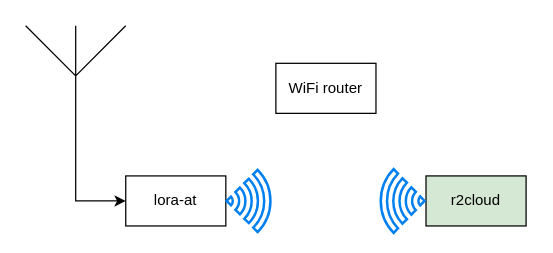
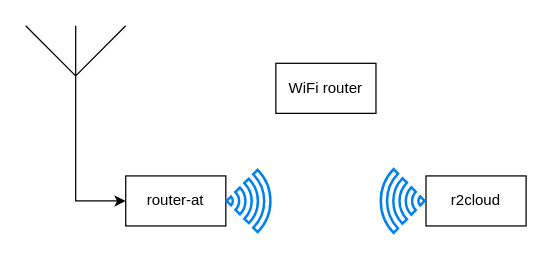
node "lora-at": label "lora-at" -> "router-at"
node "r2cloud": fillcolor #d5e8d4 -> #ffffff
